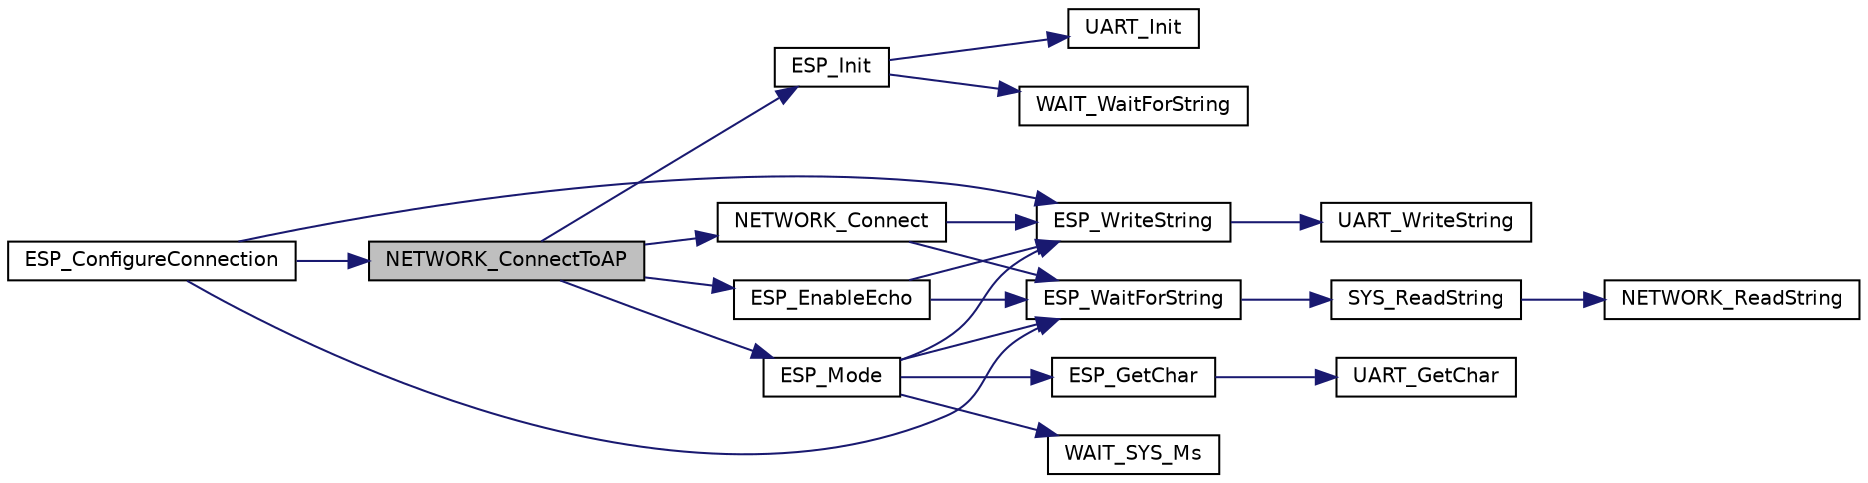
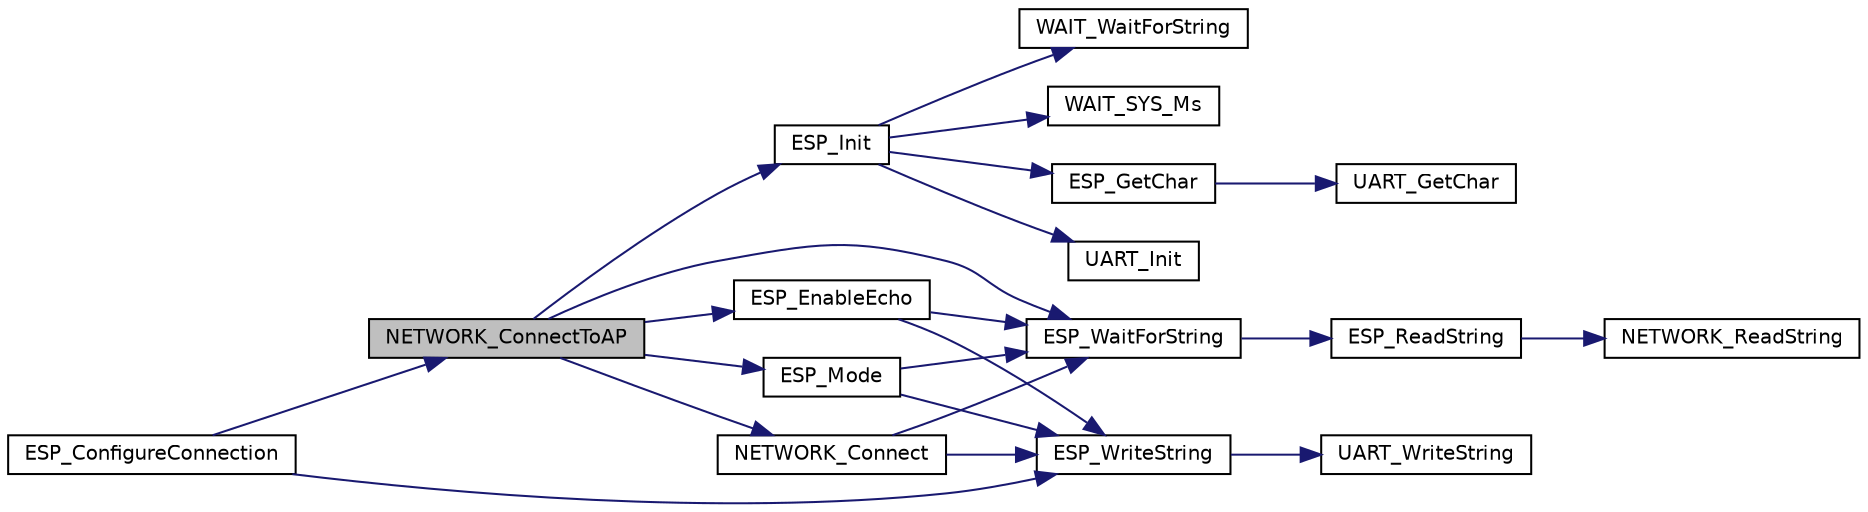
node "SYS_ReadString": label "SYS_ReadString" -> "ESP_ReadString"
edge "ESP_Mode" -> "ESP_GetChar": now "ESP_Init" -> "ESP_GetChar"
edge "ESP_Mode" -> "WAIT_SYS_Ms": now "ESP_Init" -> "WAIT_SYS_Ms"
edge "ESP_ConfigureConnection" -> "ESP_WaitForString": now "NETWORK_ConnectToAP" -> "ESP_WaitForString"
